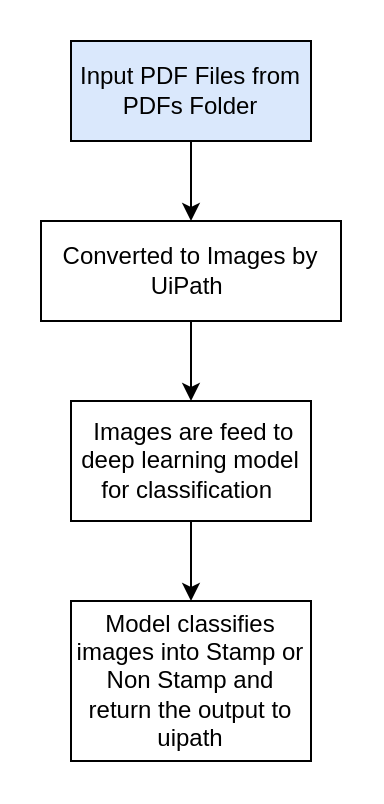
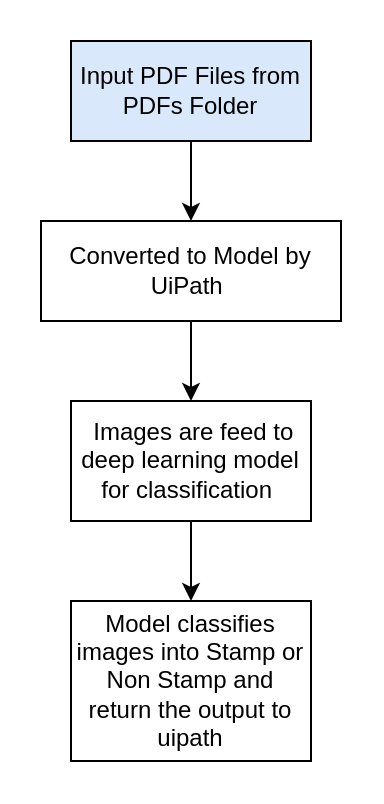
node "Converted to Images by UiPath": label "Converted to Images by UiPath" -> "Converted to Model by UiPath"
